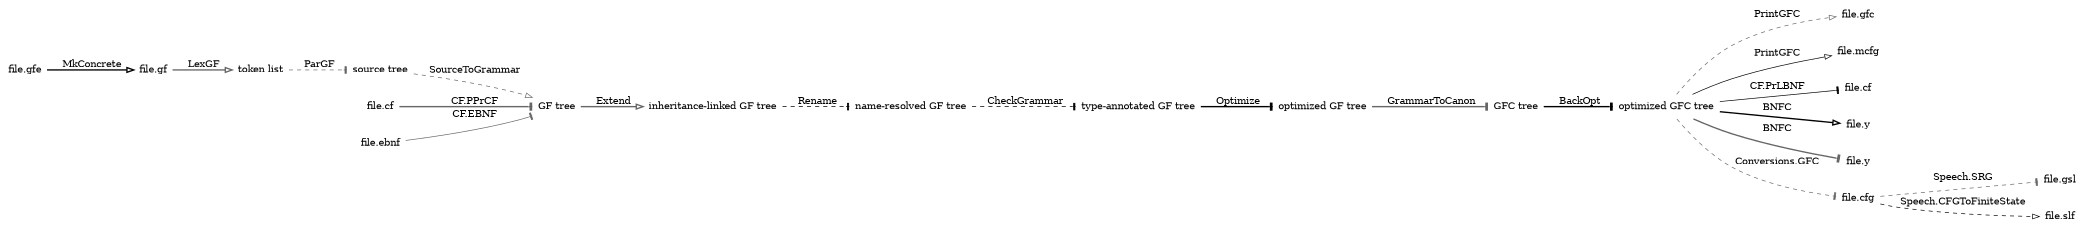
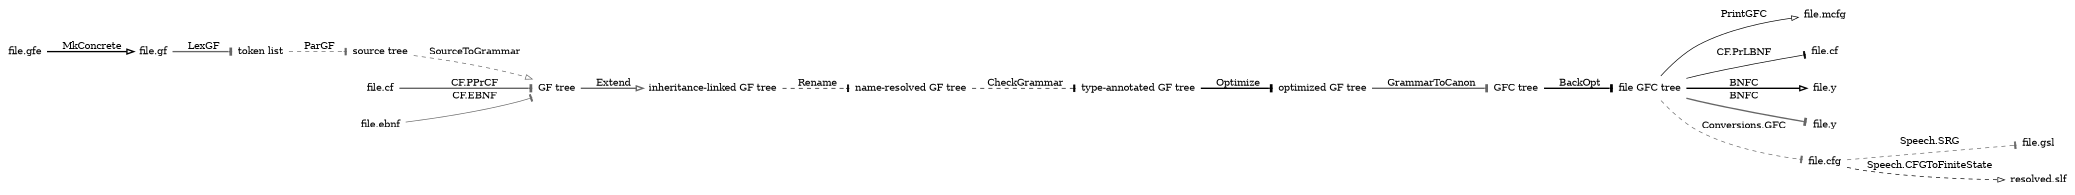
node "file.gfc": removed
edge "file.gf" -> "token list": arrowhead onormal -> tee
node "optimized GFC tree": label "optimized GFC tree" -> "file GFC tree"
node "file.slf": label "file.slf" -> "resolved.slf"
